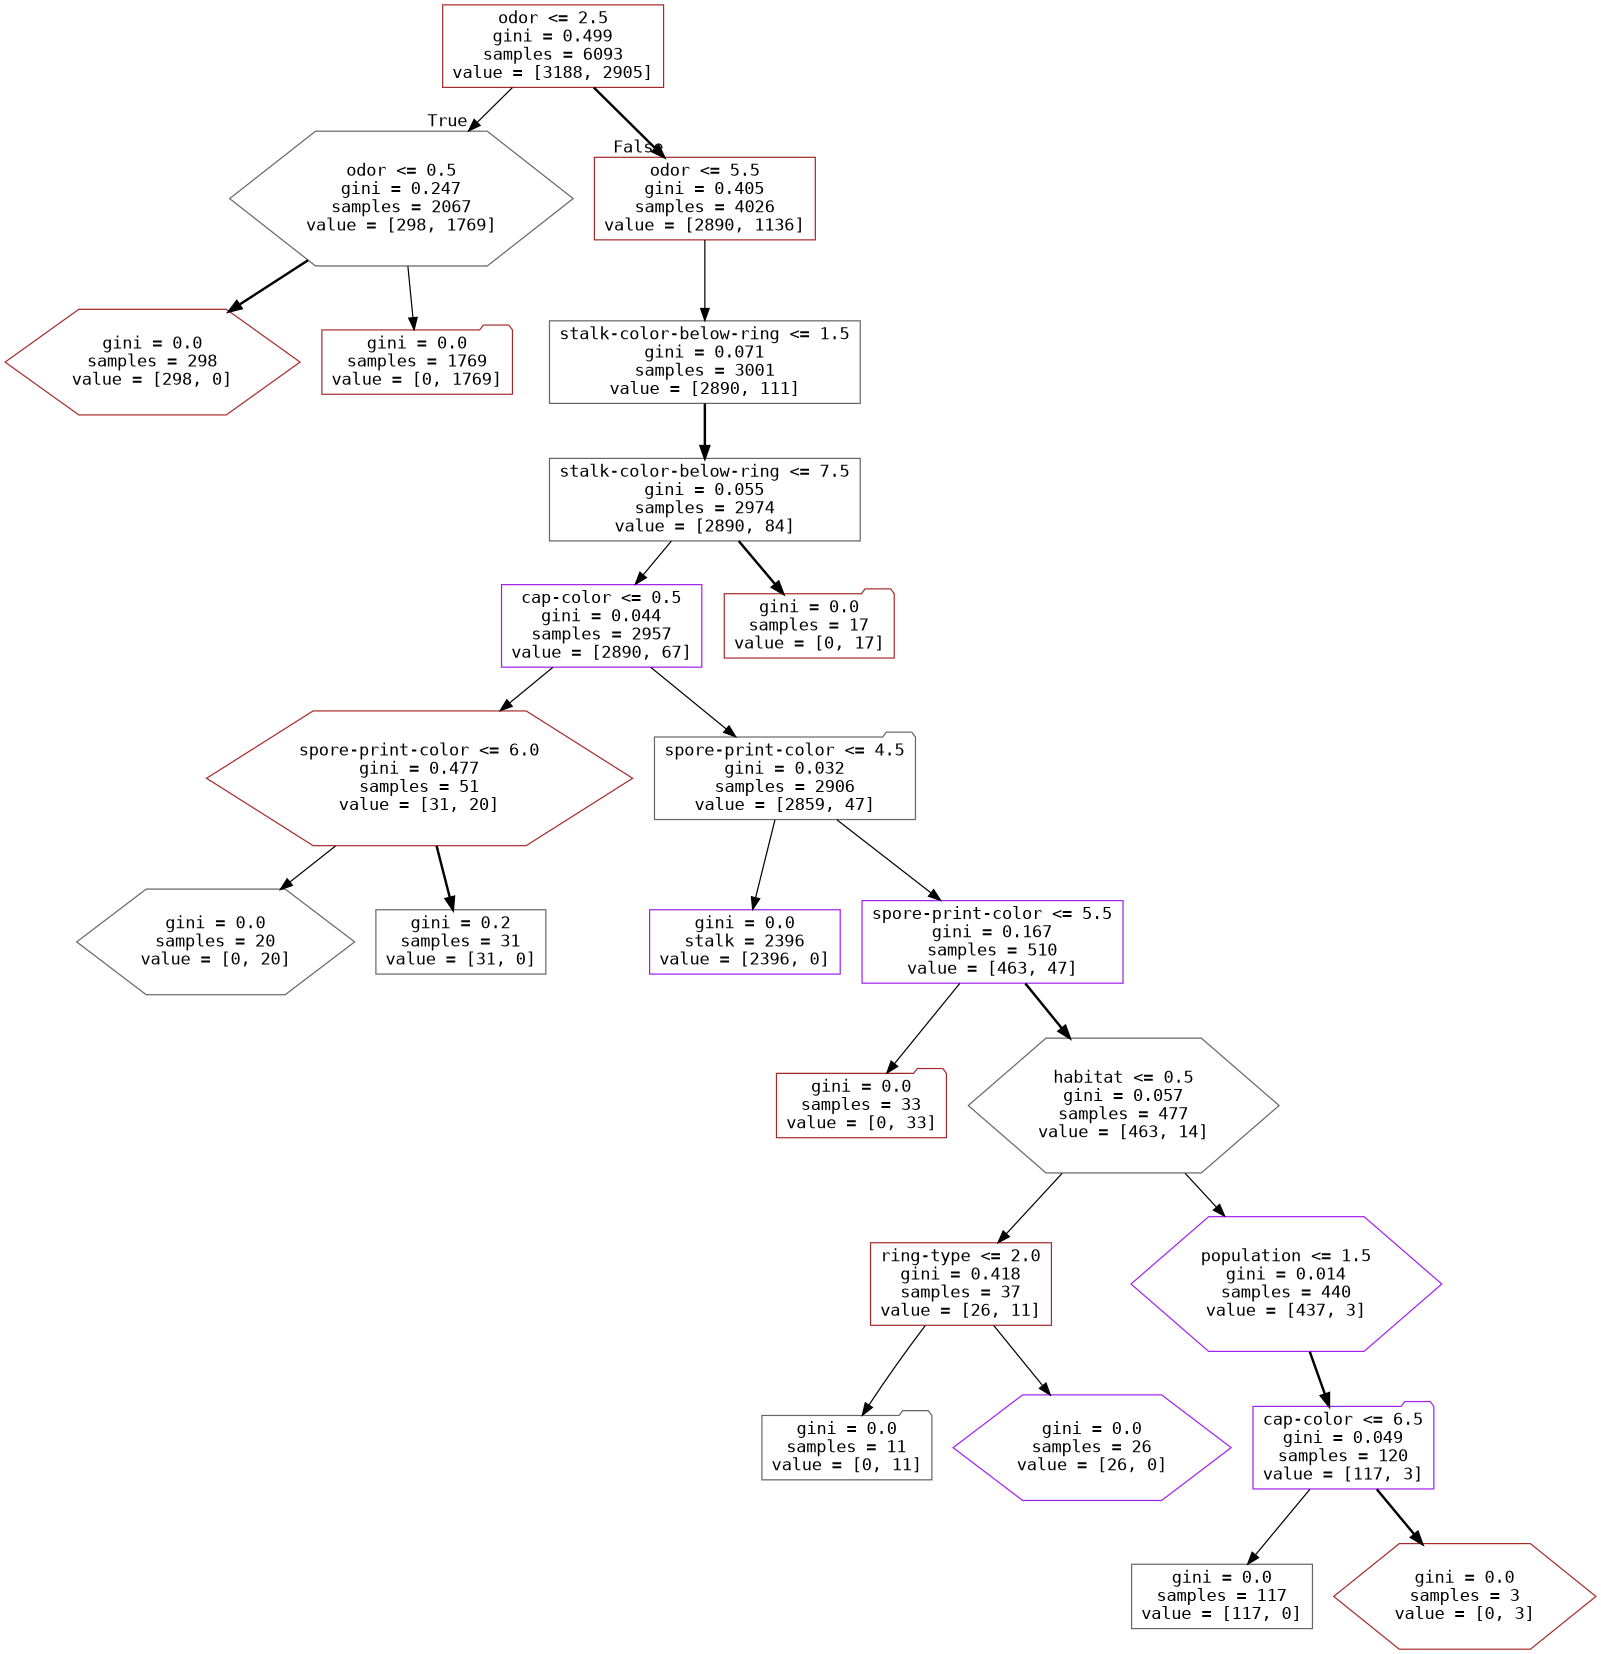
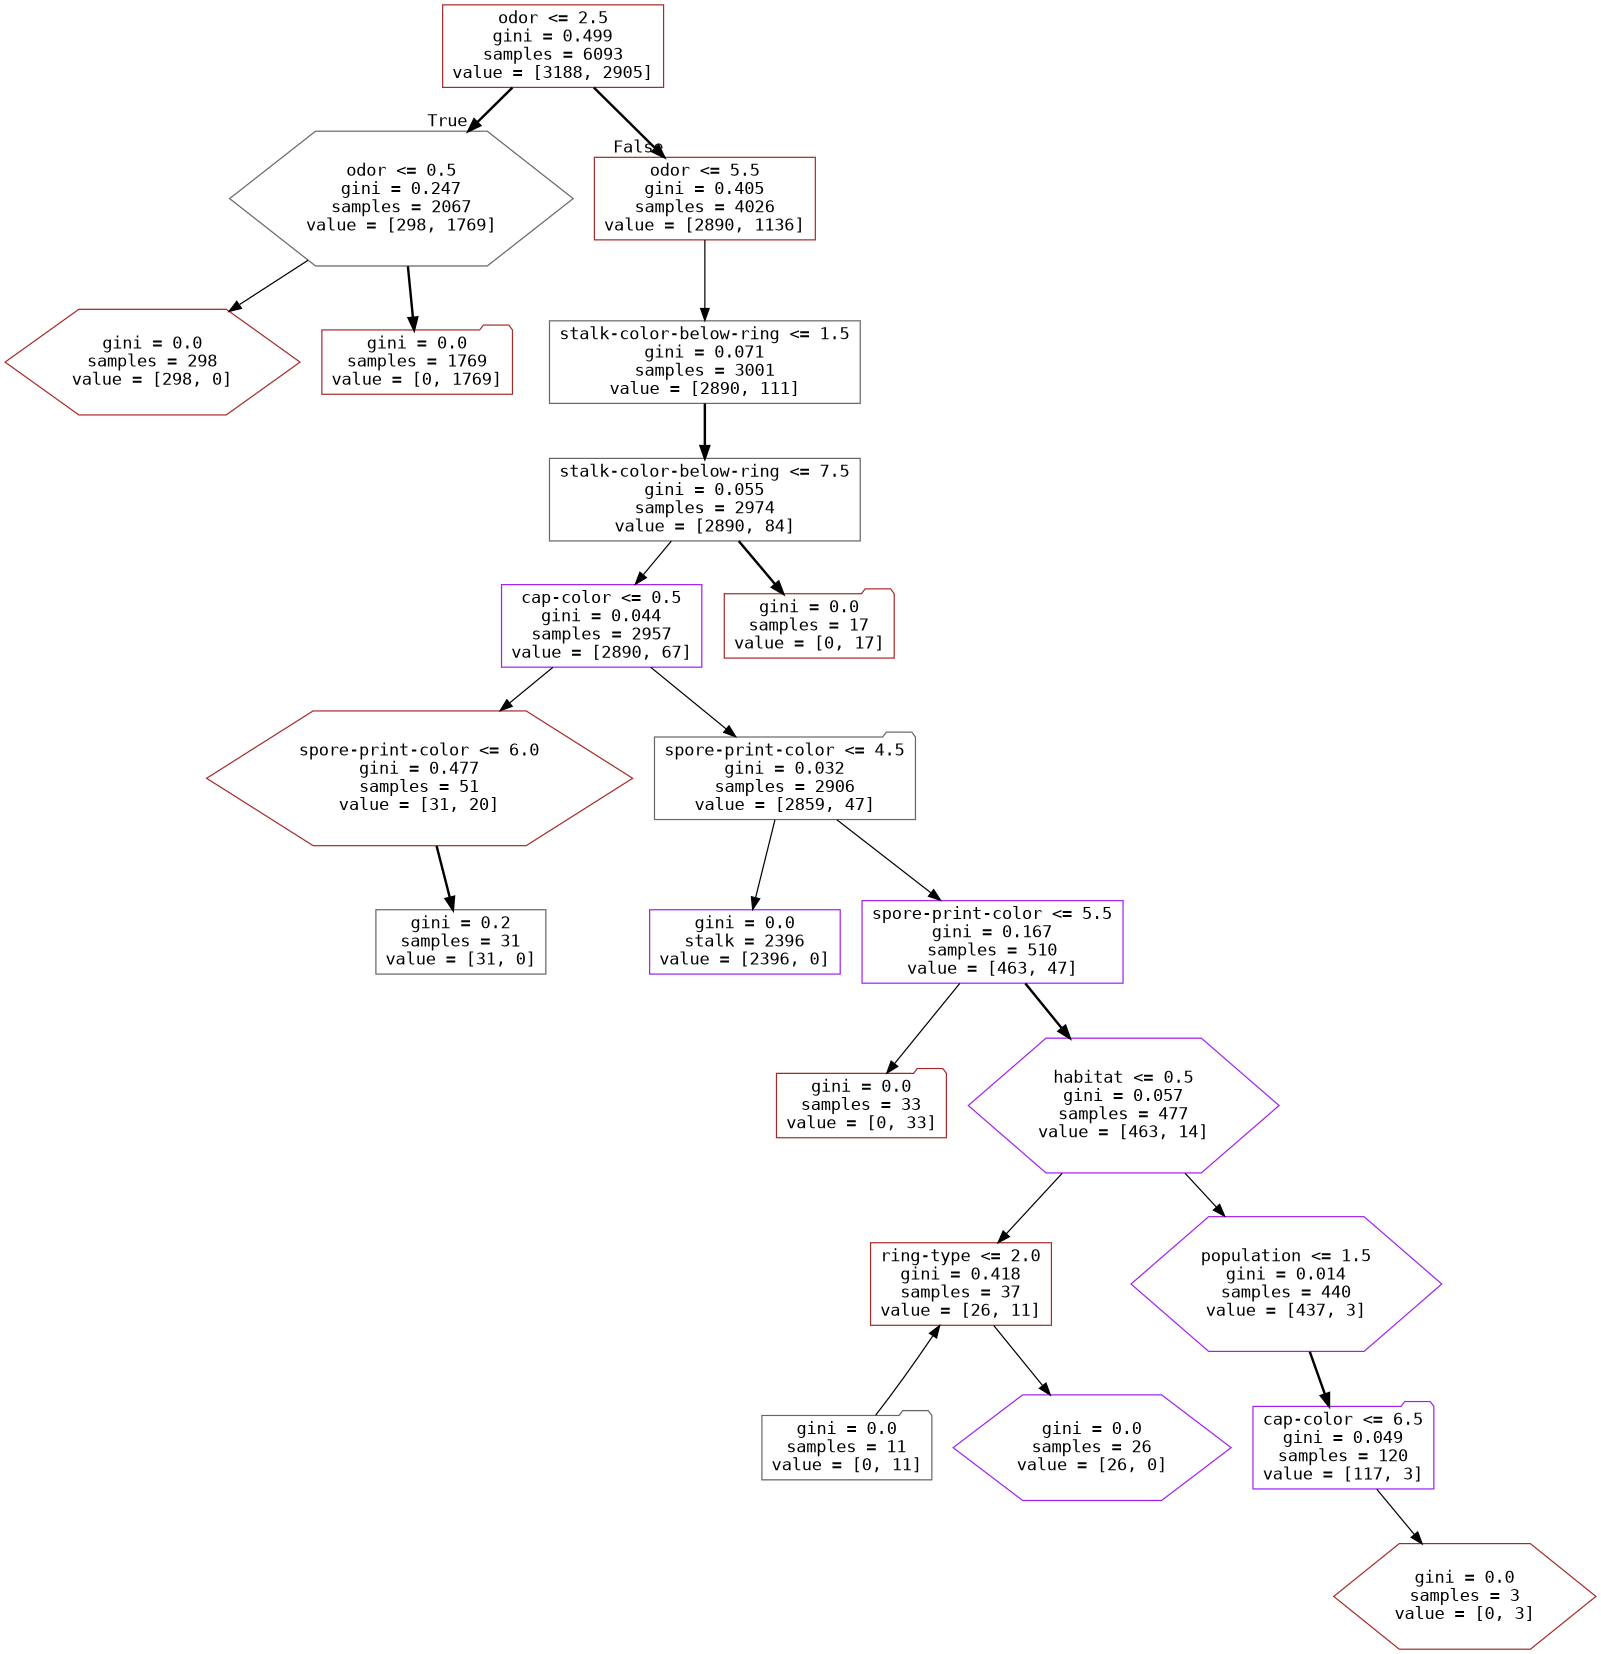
edge "odor <= 2.5 gini = 0.499 samples = 6093 value = [3188, 2905]" -> "odor <= 0.5 gini = 0.247 samples = 2067 value = [298, 1769]": style solid -> bold
edge "odor <= 0.5 gini = 0.247 samples = 2067 value = [298, 1769]" -> "gini = 0.0 samples = 298 value = [298, 0]": style bold -> solid
edge "odor <= 0.5 gini = 0.247 samples = 2067 value = [298, 1769]" -> "gini = 0.0 samples = 1769 value = [0, 1769]": style solid -> bold
node "gini = 0.0 samples = 20 value = [0, 20]": removed
node "habitat <= 0.5 gini = 0.057 samples = 477 value = [463, 14]": color gray40 -> purple
edge "ring-type <= 2.0 gini = 0.418 samples = 37 value = [26, 11]" -> "gini = 0.0 samples = 11 value = [0, 11]": reversed
edge "cap-color <= 6.5 gini = 0.049 samples = 120 value = [117, 3]" -> "gini = 0.0 samples = 3 value = [0, 3]": style bold -> solid
node "gini = 0.0 samples = 117 value = [117, 0]": removed
